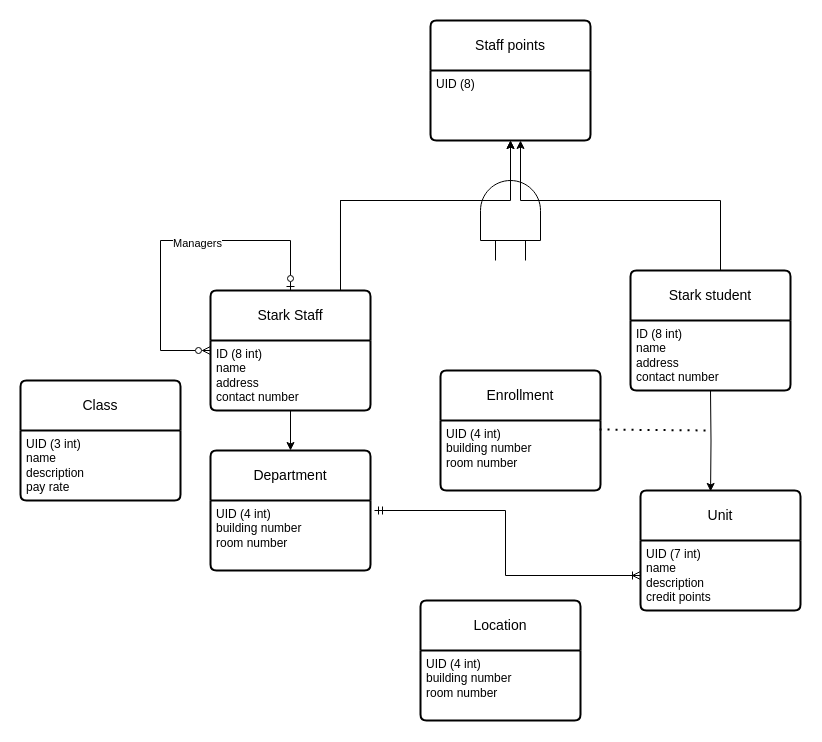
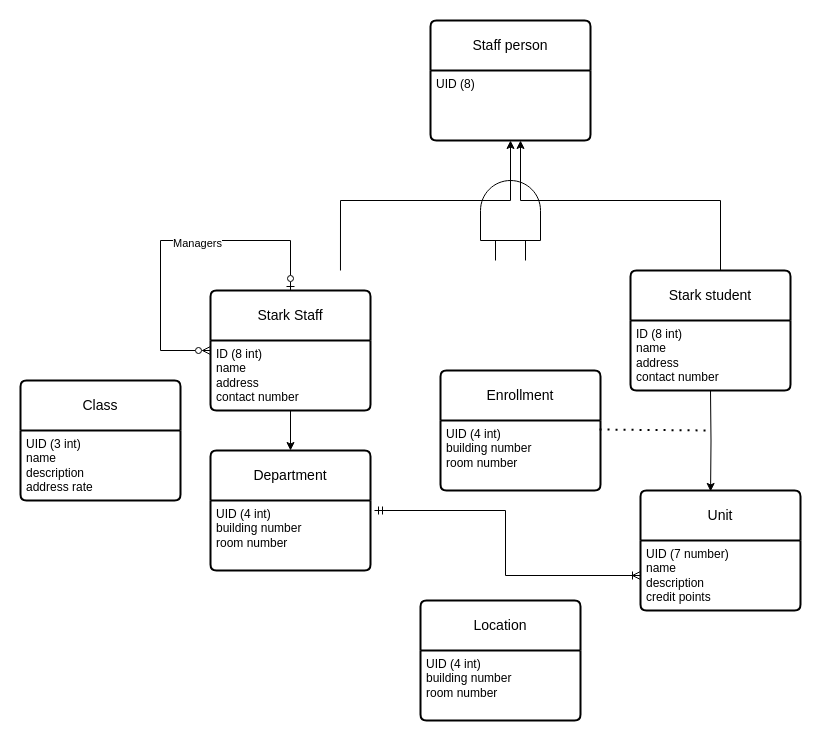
node "Staff points": label "Staff points" -> "Staff person"
edge "Stark Staff" -> "UID (8)": removed
node "UID (3 int) name description pay rate": label "UID (3 int) name description pay rate" -> "UID (3 int) name description address rate"
node "UID (7 int) name description credit points": label "UID (7 int) name description credit points" -> "UID (7 number) name description credit points"
